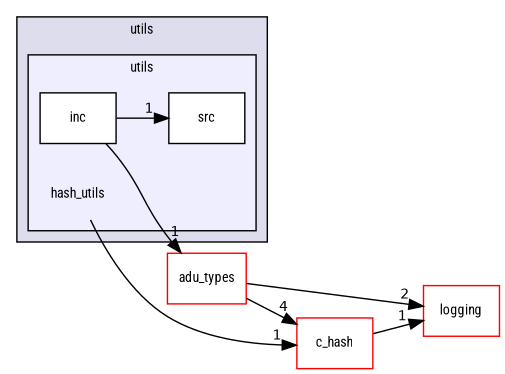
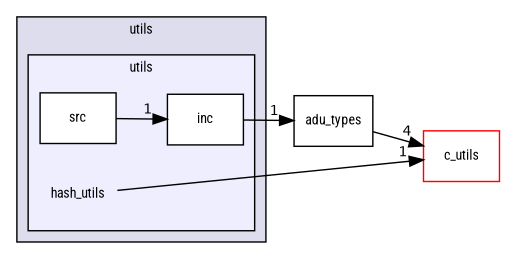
edge "inc" -> "src": reversed
node "adu_types": color red -> black
node "logging": removed
node "c_hash": label "c_hash" -> "c_utils"
